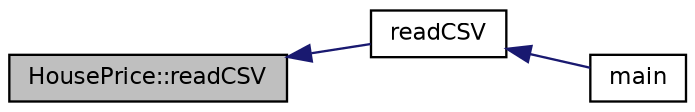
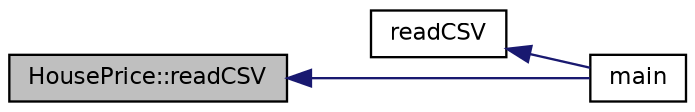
edge "readCSV" -> "HousePrice::readCSV": now "main" -> "HousePrice::readCSV"
